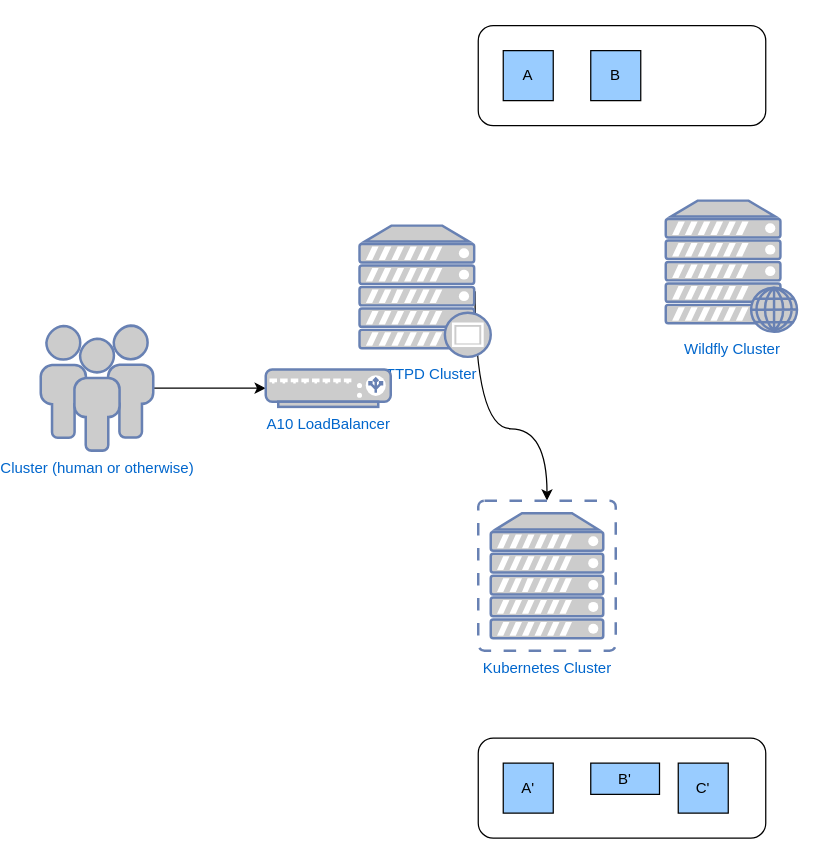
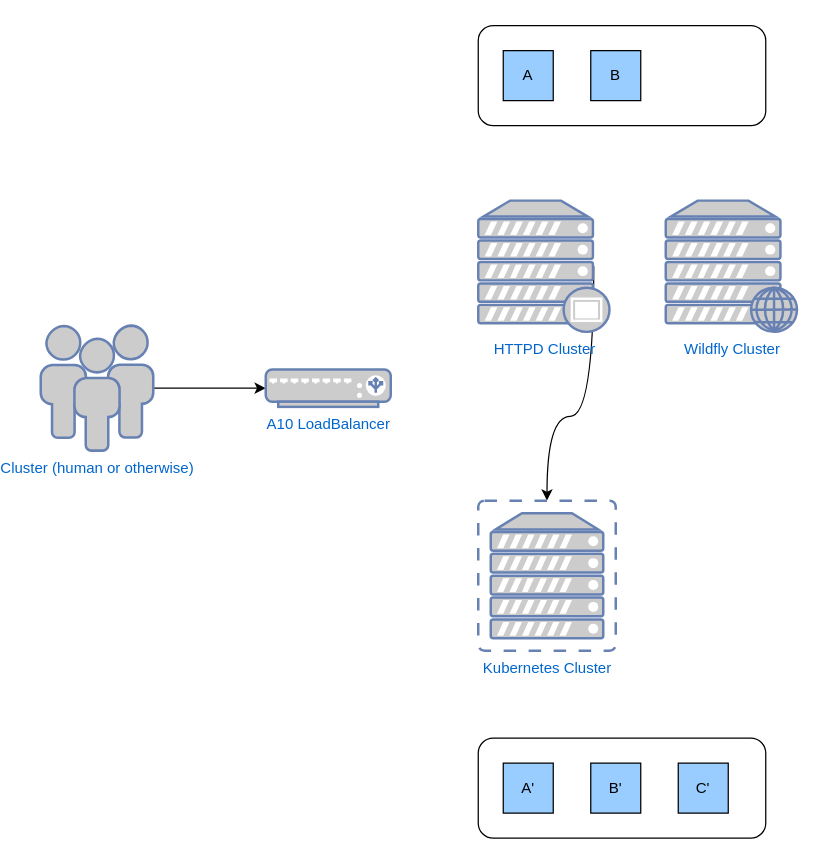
node "HTTPD Cluster": moved (425, 291) -> (544, 266)
node "B'": size 69x31 -> 50x50
